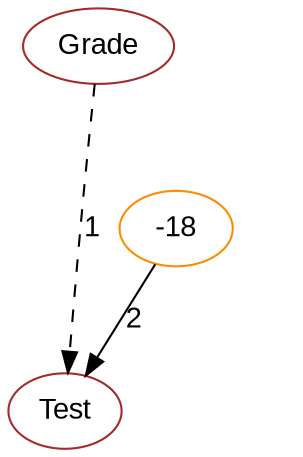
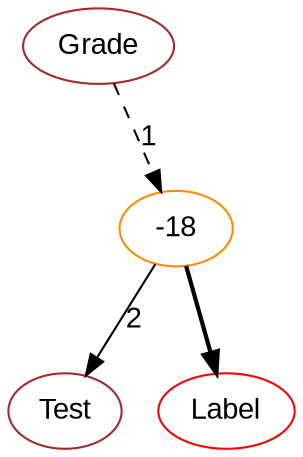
edge "Grade" -> "Test": now "Grade" -> "-18"
node "Label": added
